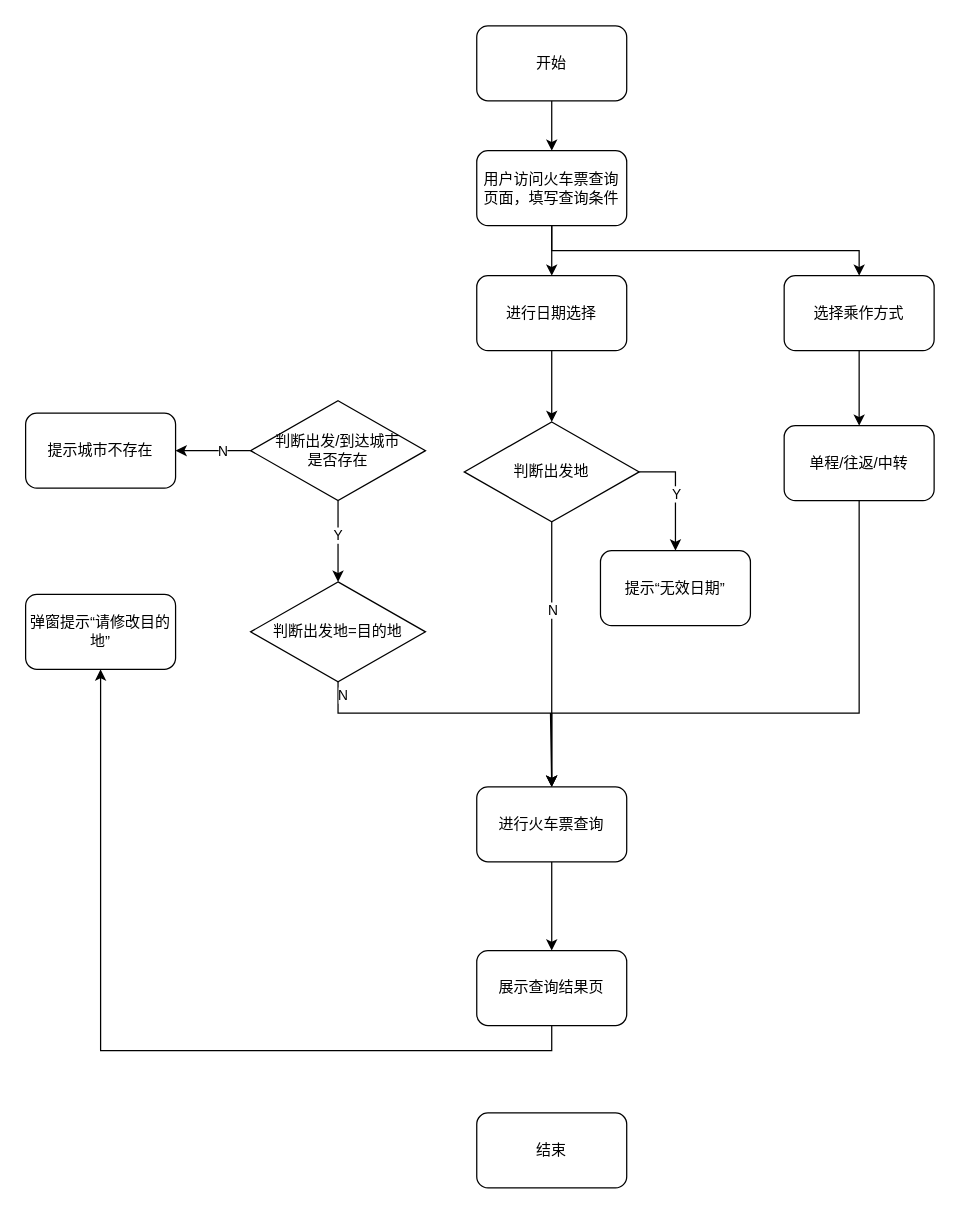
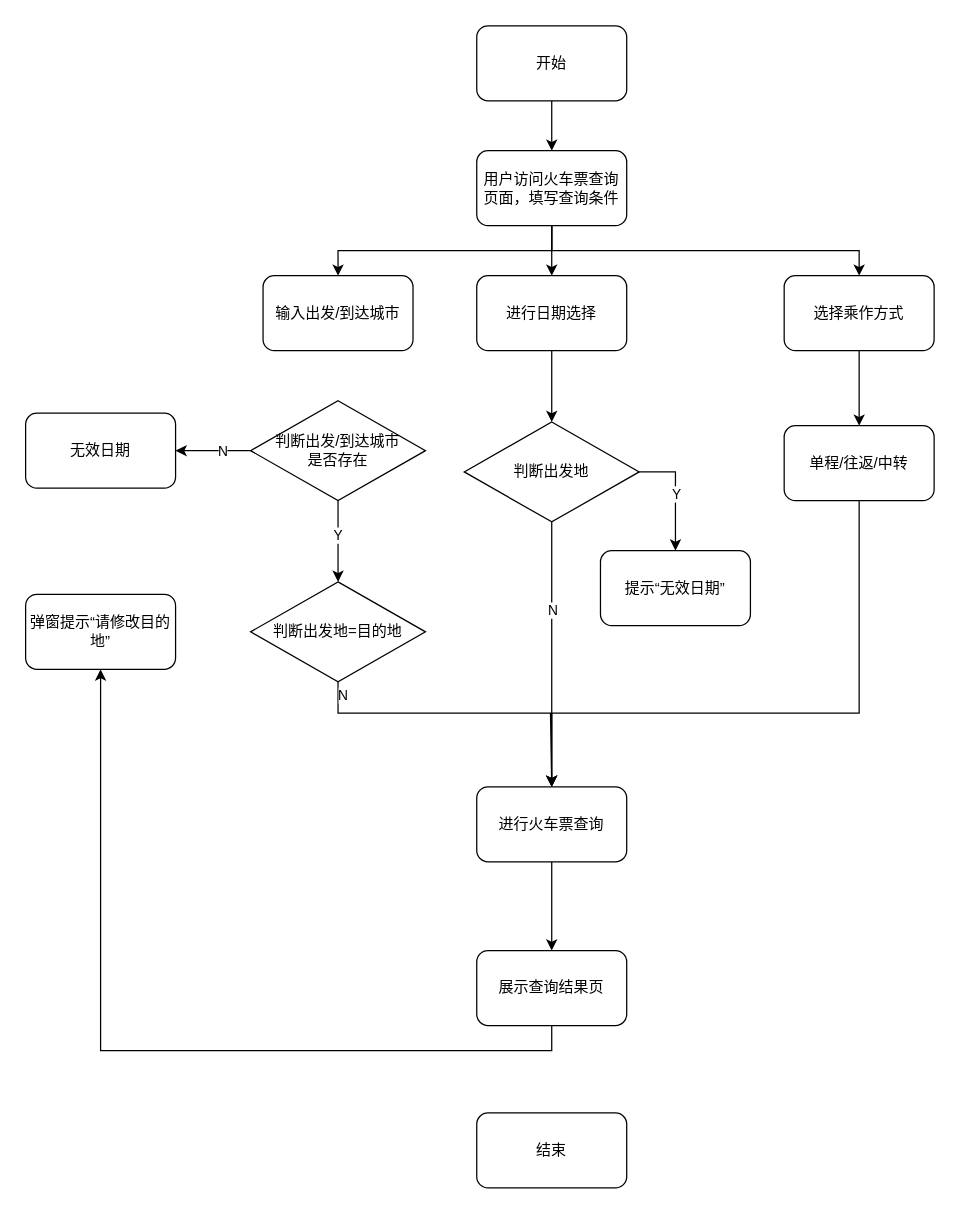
edge "用户访问火车票查询页面，填写查询条件" -> "输入出发/到达城市": added
node "输入出发/到达城市": added
node "提示城市不存在": label "提示城市不存在" -> "无效日期"
